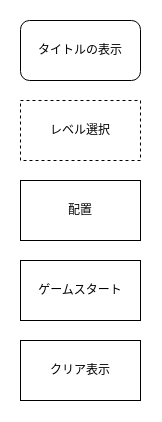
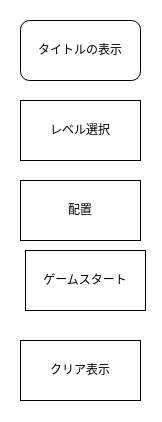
node "レベル選択": style dashed -> solid
node "ゲームスタート": moved (81, 291) -> (86, 281)
